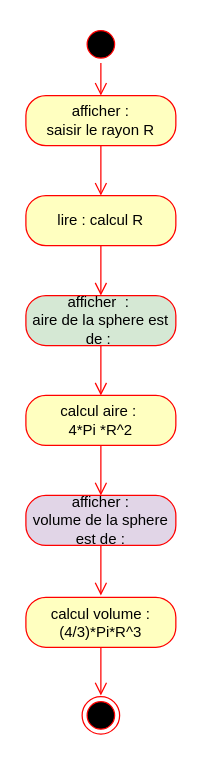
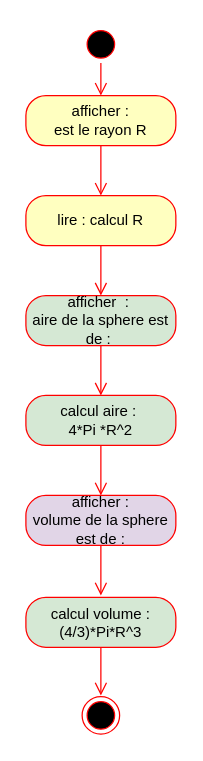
node "afficher : saisir le rayon R": label "afficher : saisir le rayon R" -> "afficher : est le rayon R"
node "calcul aire : 4*Pi *R^2": fillcolor #ffffc0 -> #d5e8d4
node "calcul volume : (4/3)*Pi*R^3": fillcolor #ffffc0 -> #d5e8d4
